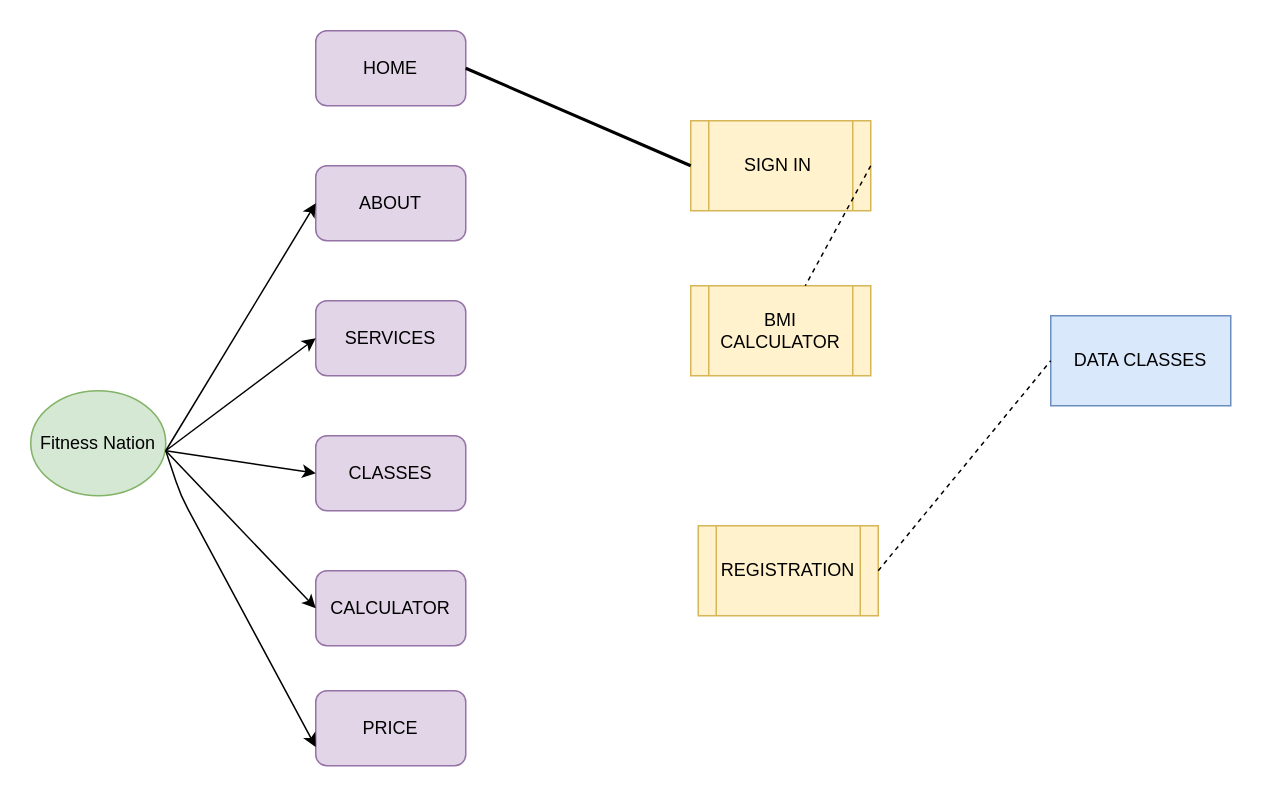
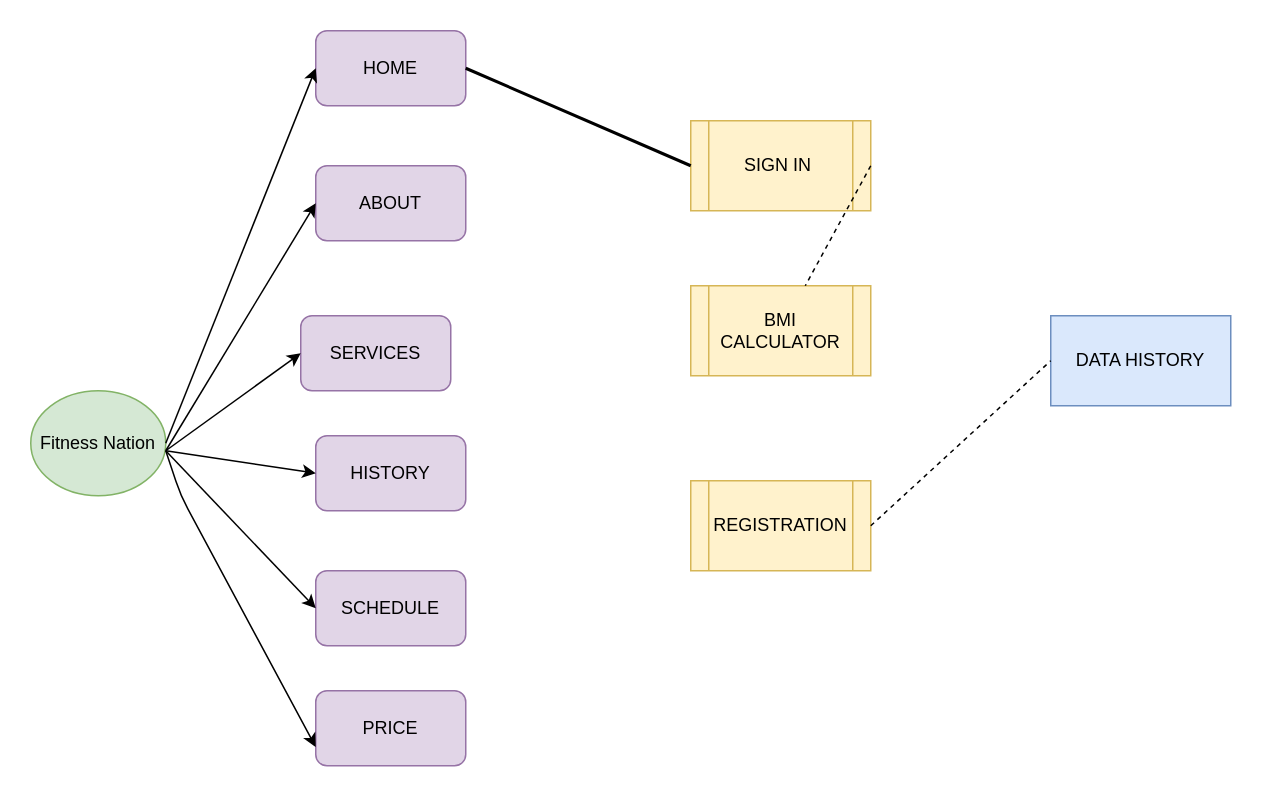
edge "Fitness Nation" -> "HOME": added
node "SERVICES": moved (391, 338) -> (376, 353)
node "DATA CLASSES": label "DATA CLASSES" -> "DATA HISTORY"
node "CLASSES": label "CLASSES" -> "HISTORY"
node "REGISTRATION": moved (788, 571) -> (781, 526)
node "CALCULATOR": label "CALCULATOR" -> "SCHEDULE"
